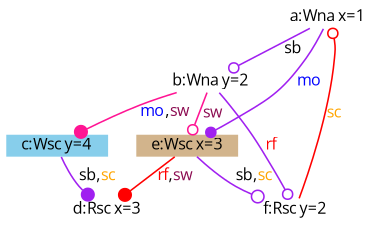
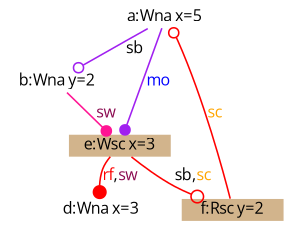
node "a:Wna x=1": label "a:Wna x=1" -> "a:Wna x=5"
edge "b:Wna y=2" -> "e:Wsc x=3": arrowhead odot -> dot
edge "b:Wna y=2" -> "f:Rsc y=2": removed, label "rf"
node "c:Wsc y=4": removed
edge "e:Wsc x=3" -> "f:Rsc y=2": color purple -> red
node "d:Rsc x=3": label "d:Rsc x=3" -> "d:Wna x=3"
node "f:Rsc y=2": fillcolor white -> tan
